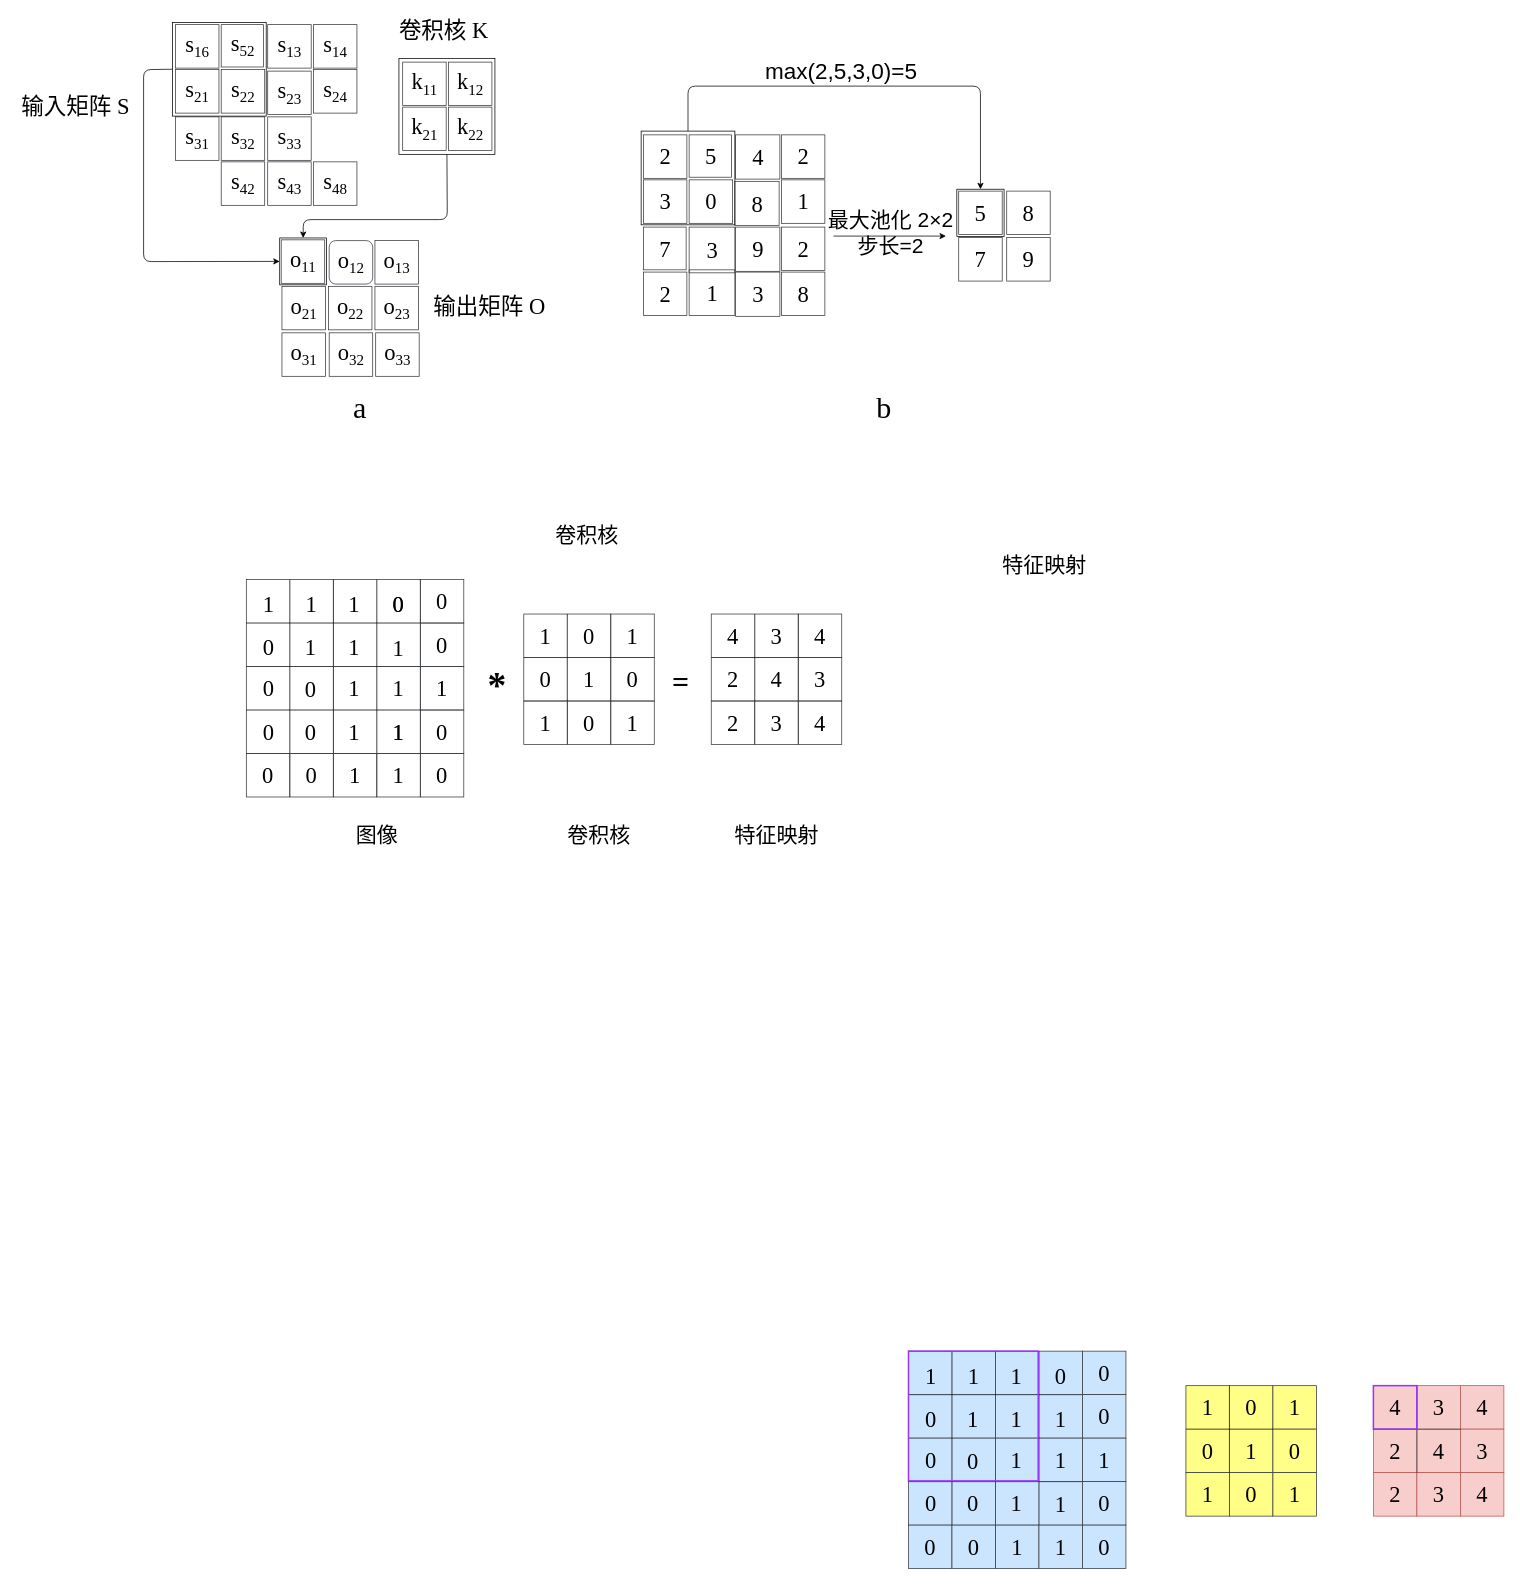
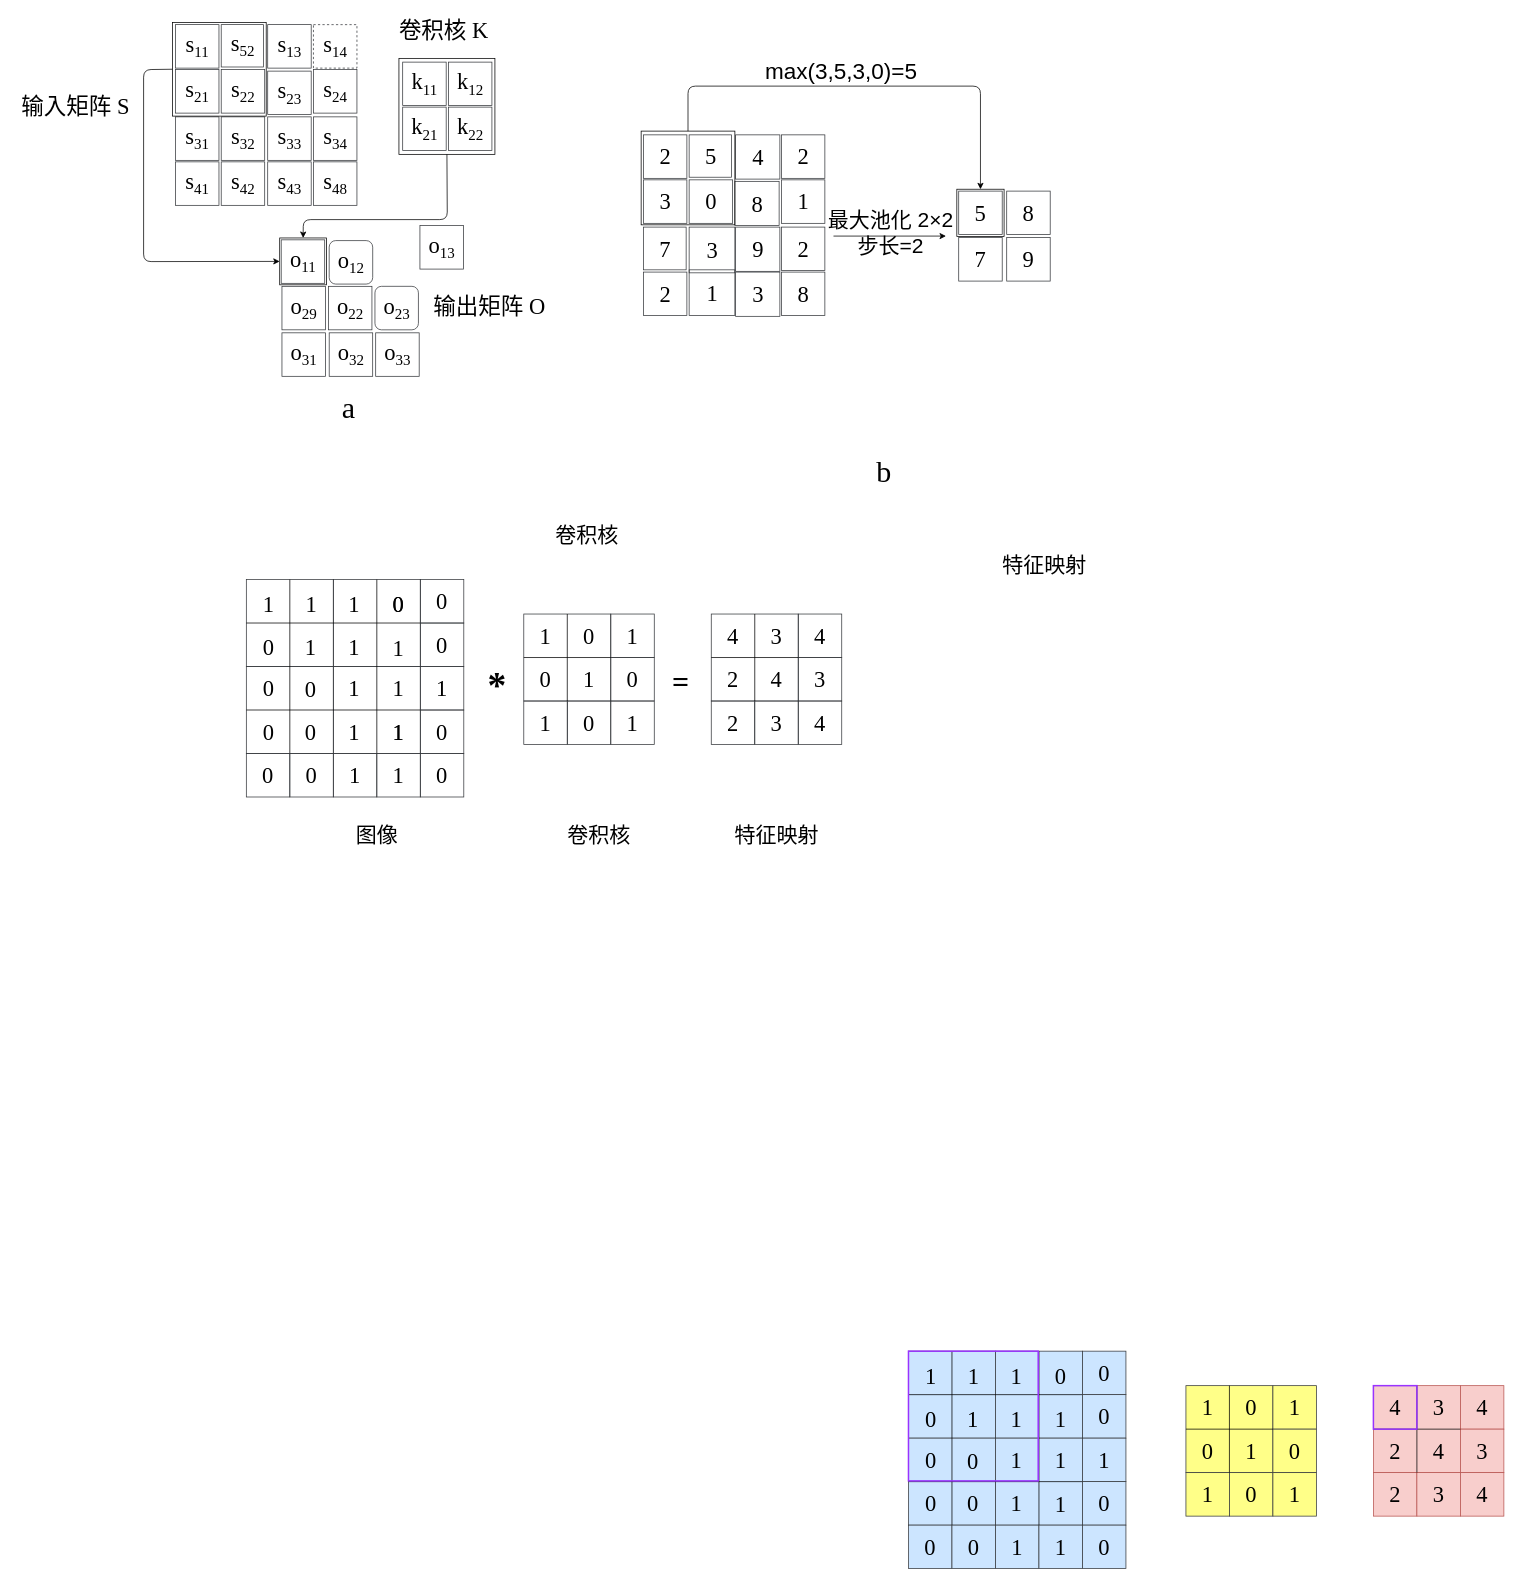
node "s16": label "s16" -> "s11"
node "s14": style solid -> dashed
node "max(2,5,3,0)=5": label "max(2,5,3,0)=5" -> "max(3,5,3,0)=5"
node "s34": added
node "s41": added
node "o13": moved (397, 262) -> (442, 247)
node "o21": label "o21" -> "o29"
node "o23": shape rectangle -> rounded rectangle
node "a": moved (360, 408) -> (348, 408)
node "b": moved (884, 408) -> (884, 471)
